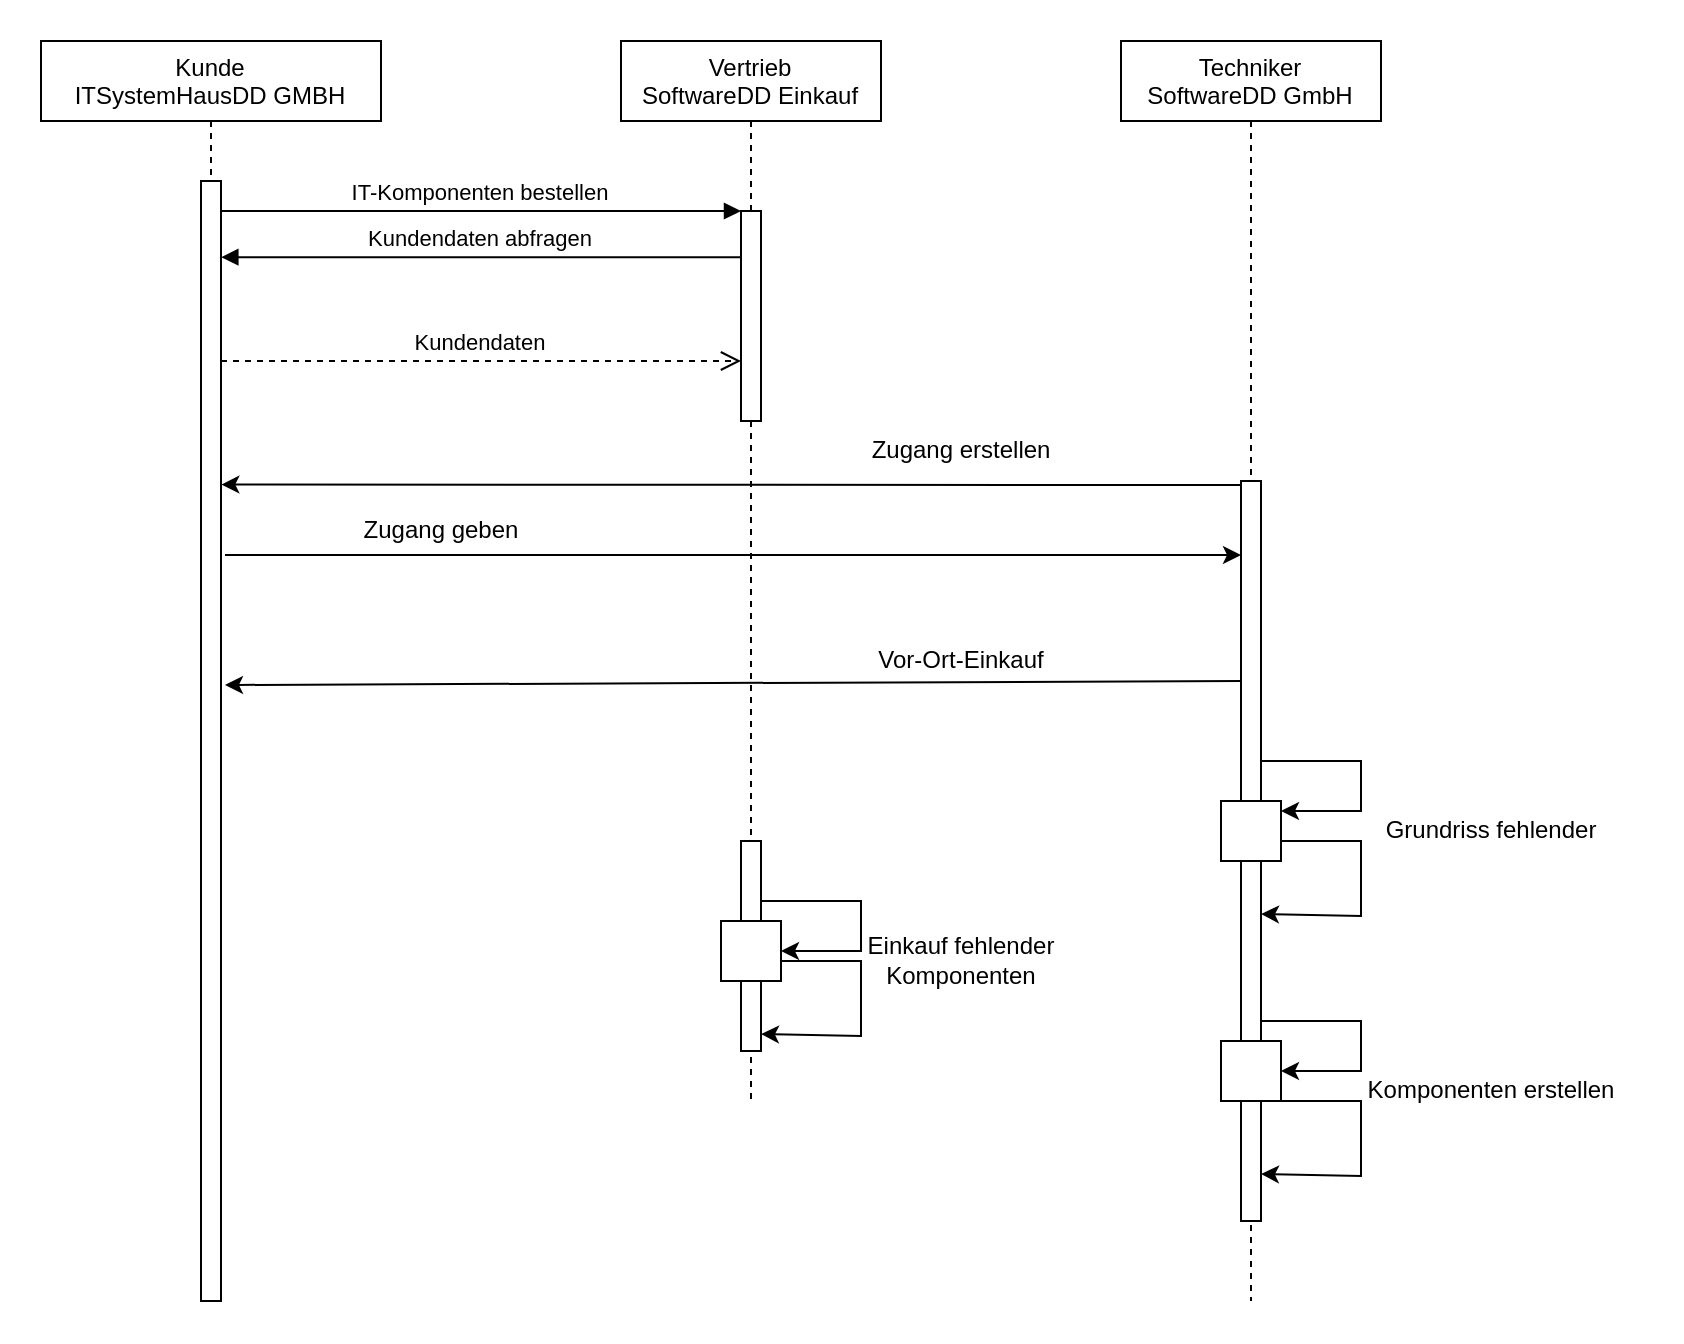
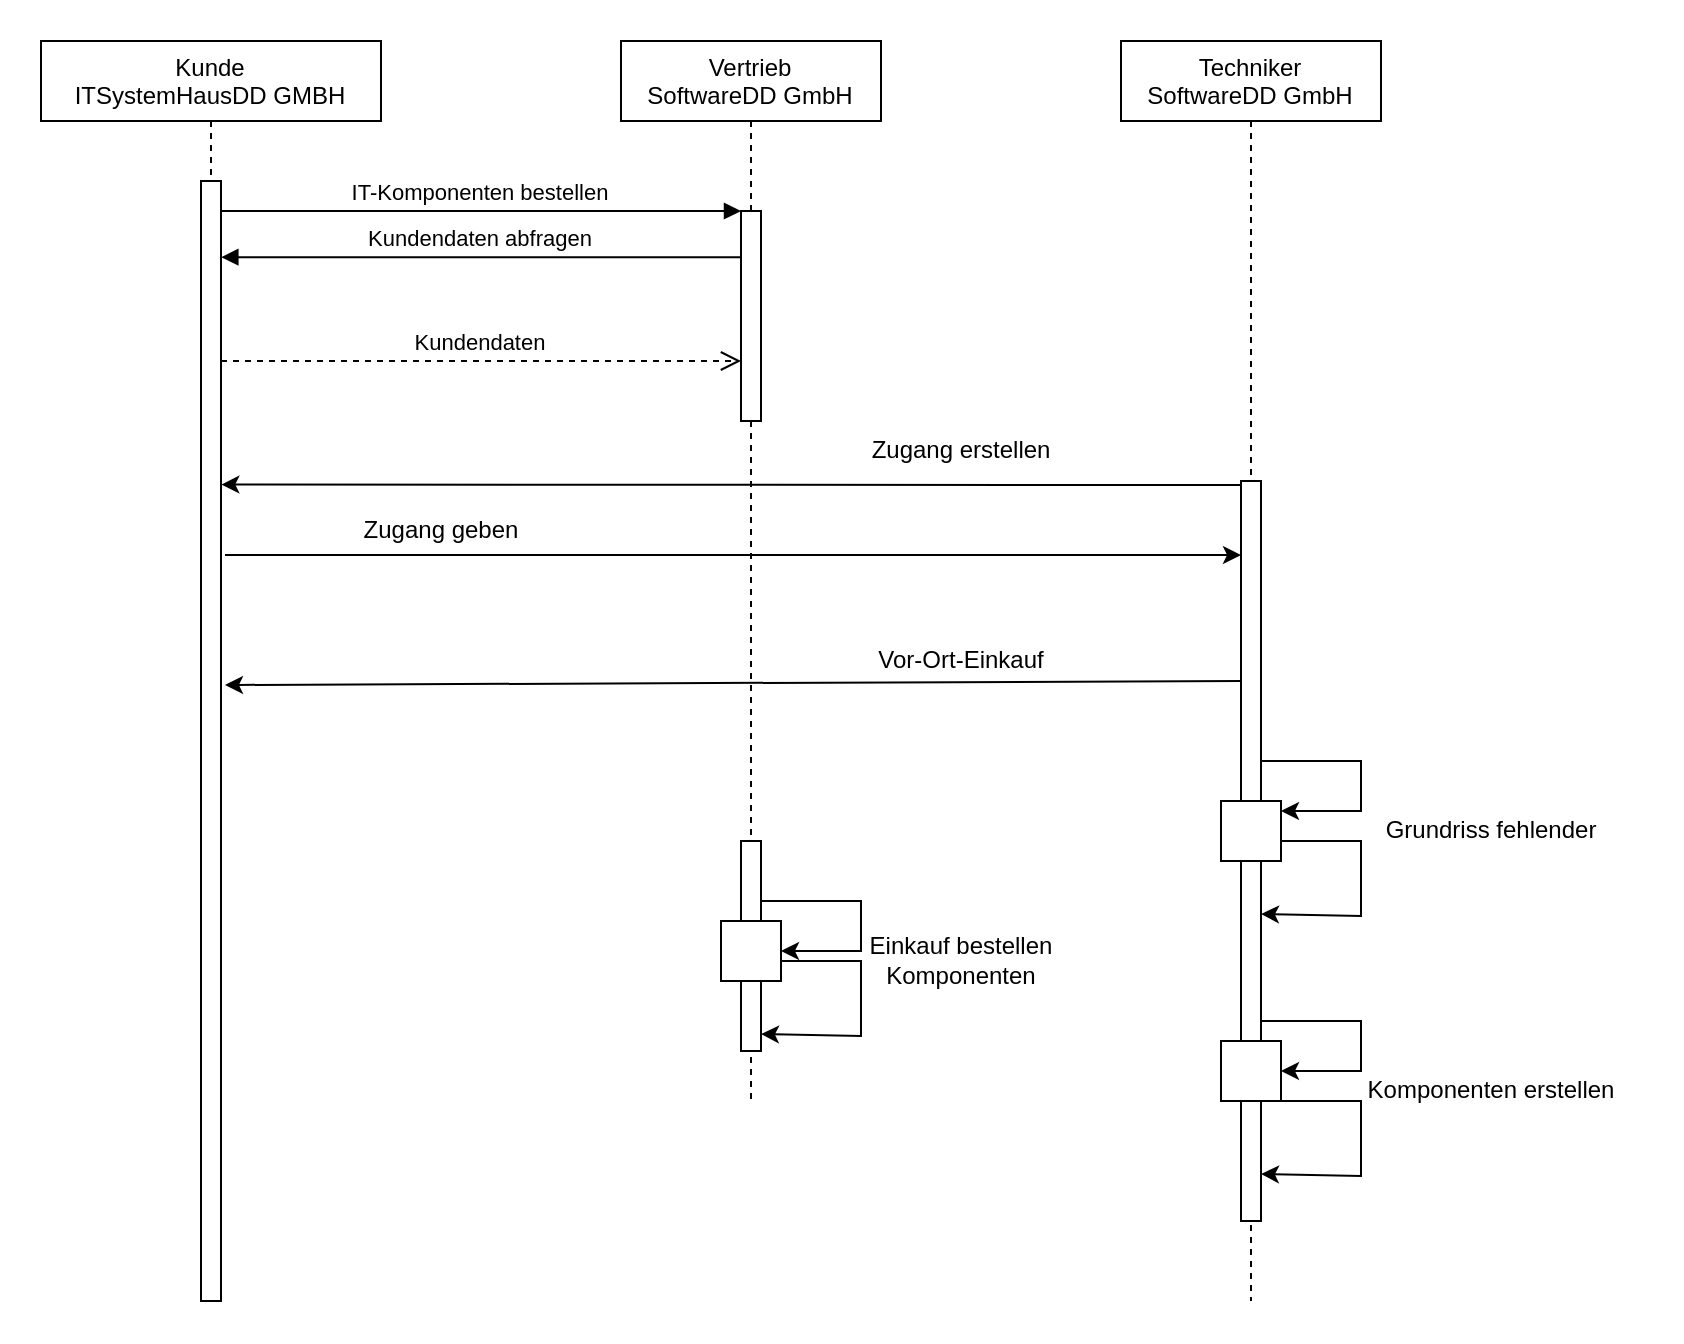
node "Vertrieb SoftwareDD Einkauf": label "Vertrieb SoftwareDD Einkauf" -> "Vertrieb SoftwareDD GmbH"
node "Einkauf fehlender Komponenten": label "Einkauf fehlender Komponenten" -> "Einkauf bestellen Komponenten"
